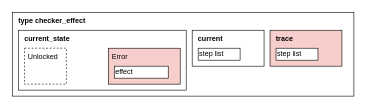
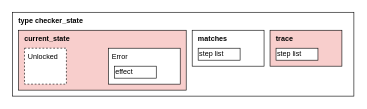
node "type checker_effect": label "type checker_effect" -> "type checker_state"
node "current": label "current" -> "matches"
node "Error": fillcolor #f8cecc -> #ffffff
node "current_state": fillcolor #ffffff -> #f8cecc
node "effect": size 54x12 -> 42x12
